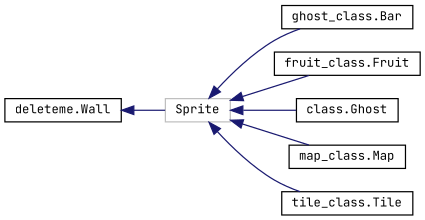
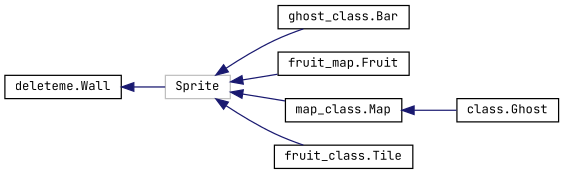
node "fruit_class.Fruit": label "fruit_class.Fruit" -> "fruit_map.Fruit"
edge "class.Ghost" -> "Sprite": now "class.Ghost" -> "map_class.Map"
node "tile_class.Tile": label "tile_class.Tile" -> "fruit_class.Tile"
